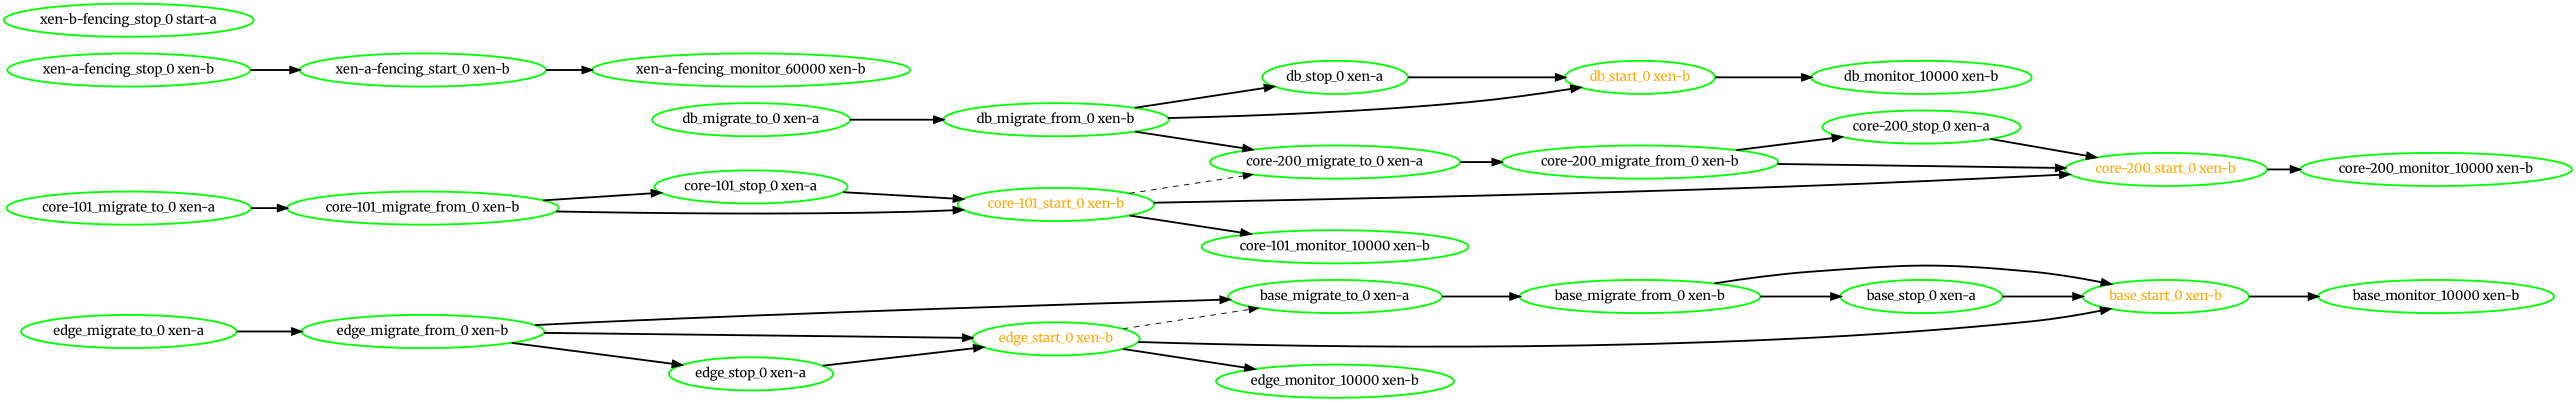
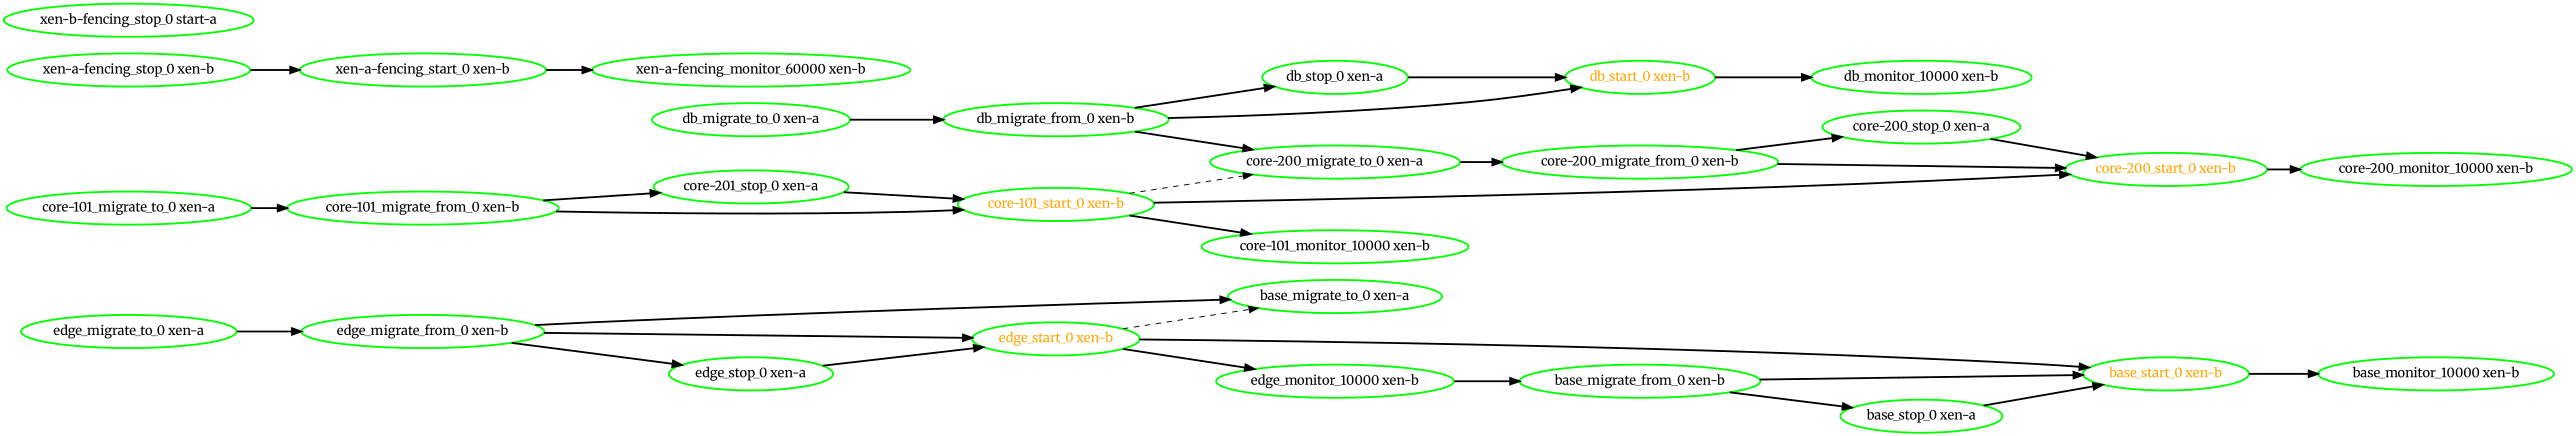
node "core-101_stop_0 xen-a": label "core-101_stop_0 xen-a" -> "core-201_stop_0 xen-a"
edge "base_migrate_to_0 xen-a" -> "base_migrate_from_0 xen-b": now "edge_monitor_10000 xen-b" -> "base_migrate_from_0 xen-b"
